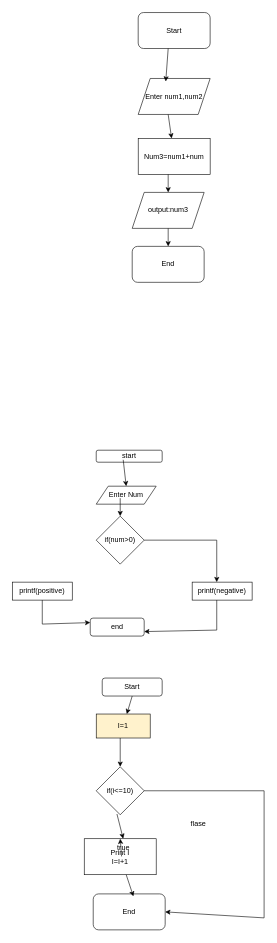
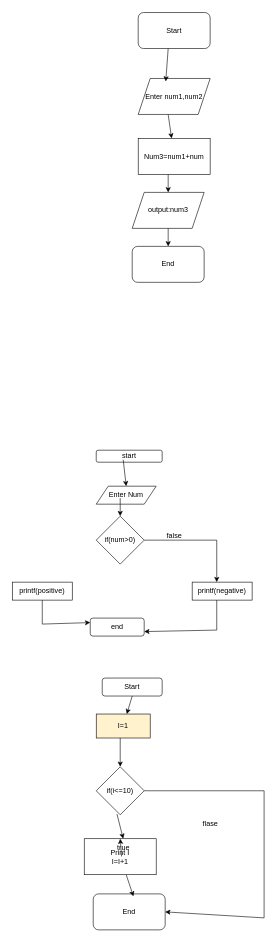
node "false": added
node "flase": moved (198, 824) -> (210, 824)
